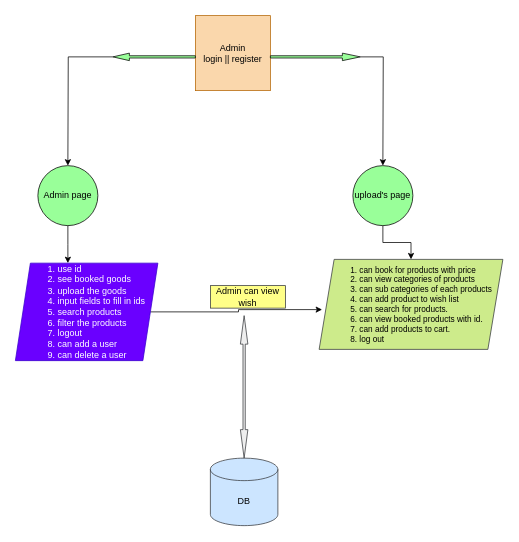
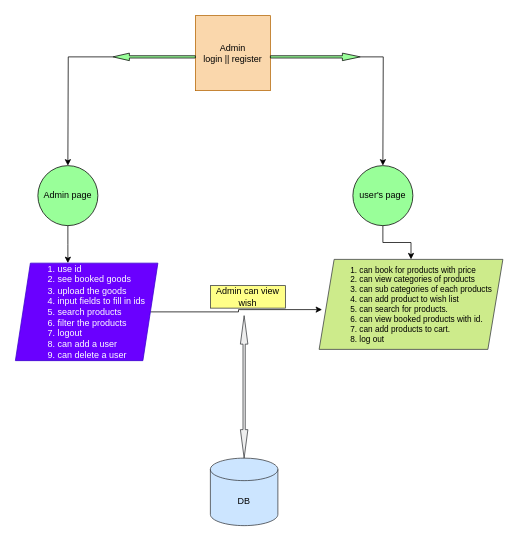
node "upload's page": label "upload's page" -> "user's page"
